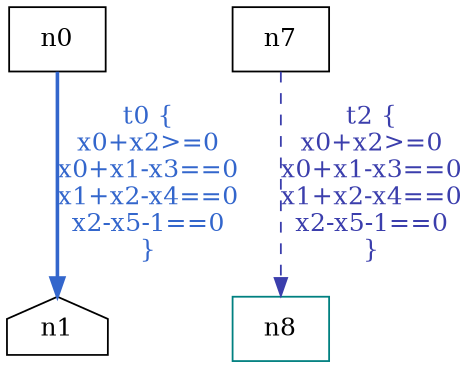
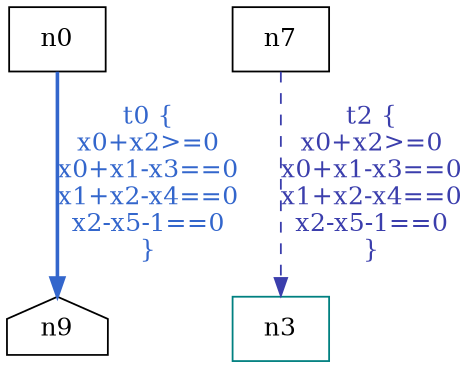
node "n1": label "n1" -> "n9"
node "n8": label "n8" -> "n3"
